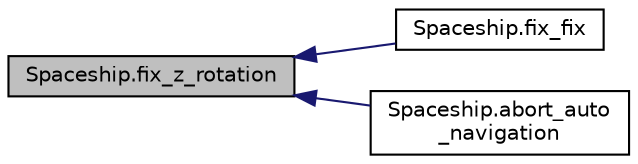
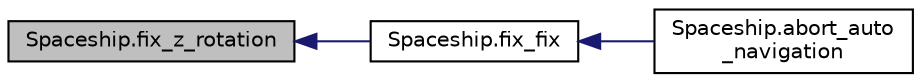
edge "Spaceship.abort_auto _navigation" -> "Spaceship.fix_z_rotation": now "Spaceship.abort_auto _navigation" -> "Spaceship.fix_fix"
